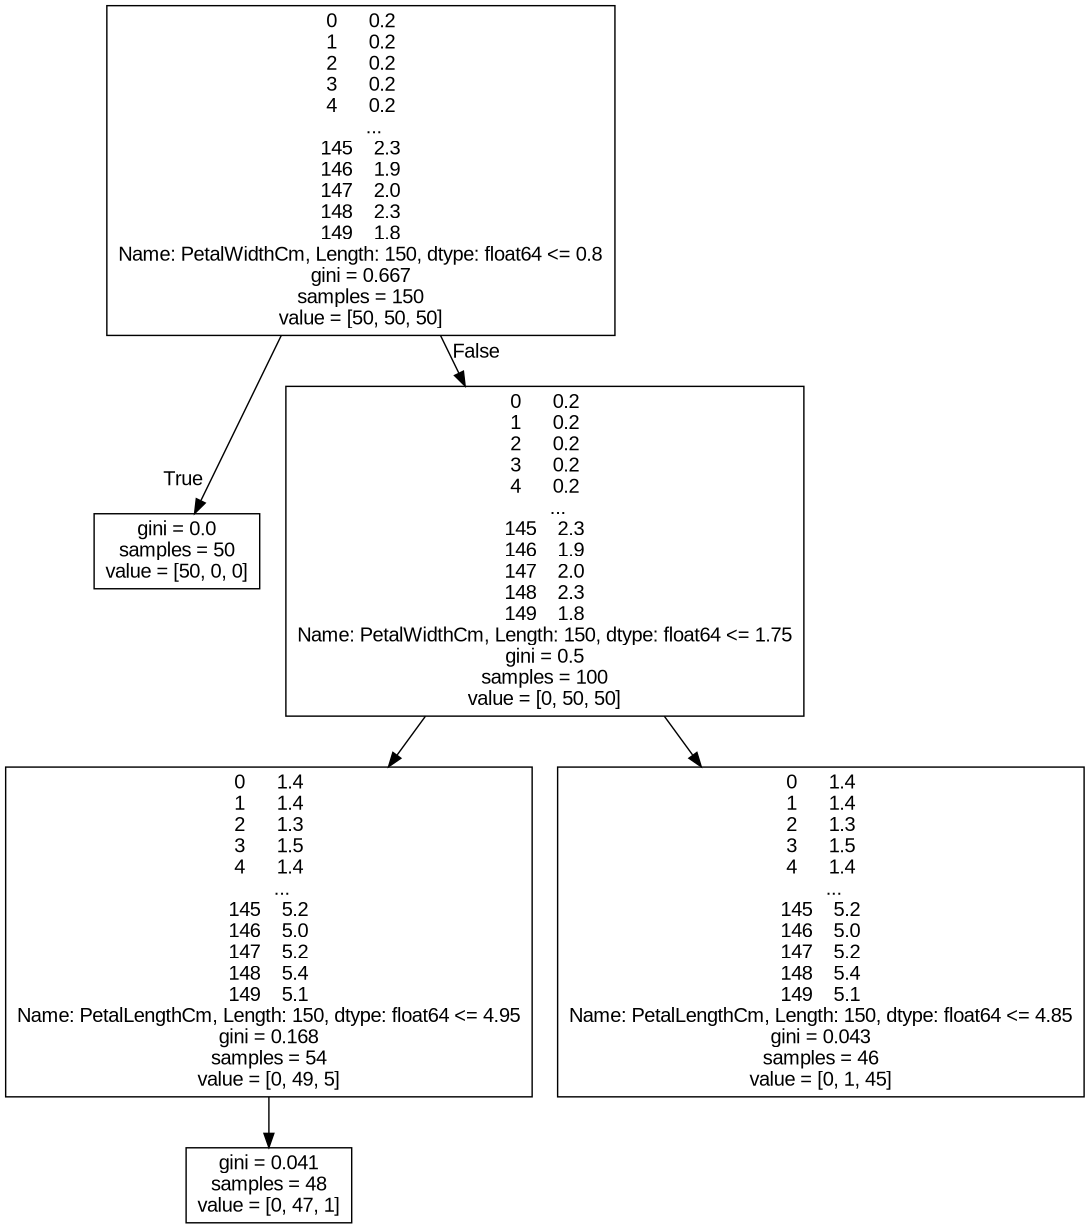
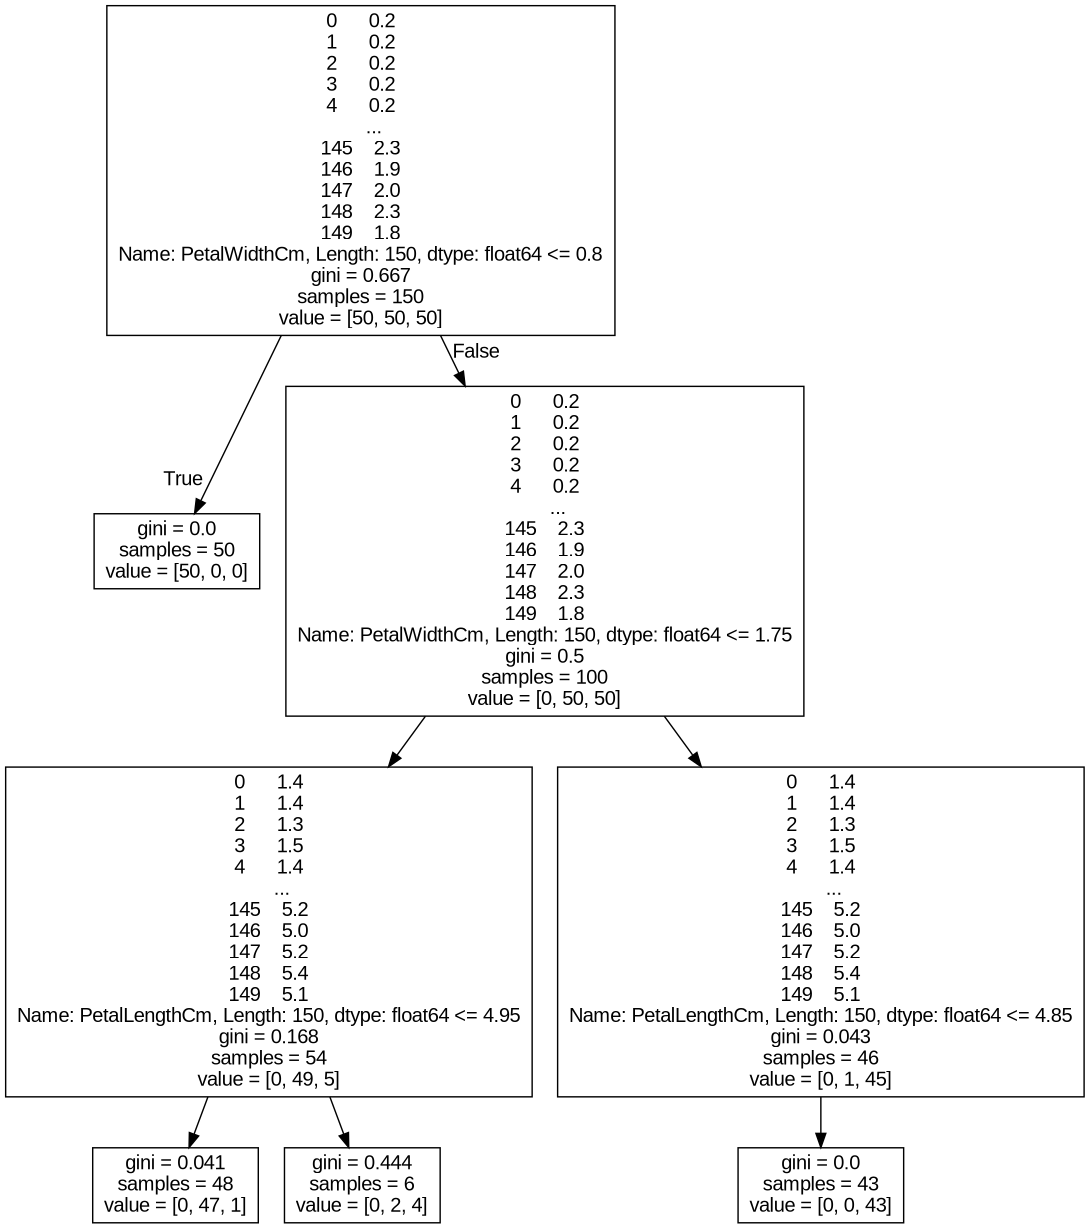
node "gini = 0.444 samples = 6 value = [0, 2, 4]": added
node "gini = 0.0 samples = 43 value = [0, 0, 43]": added
